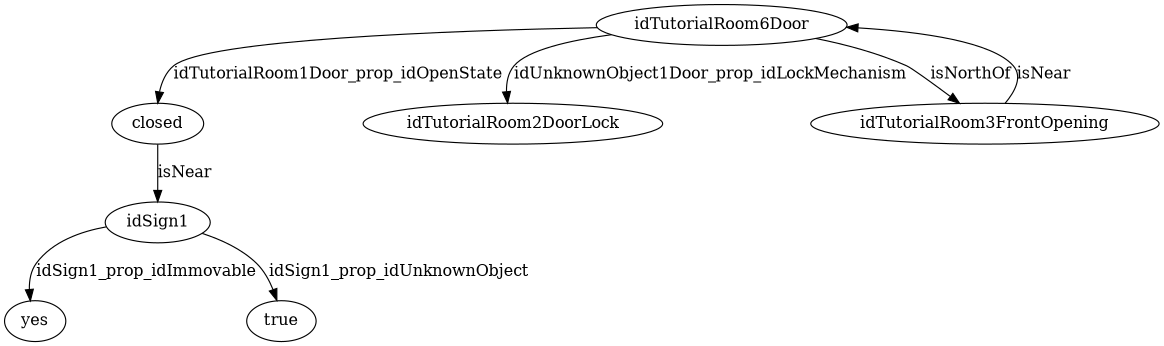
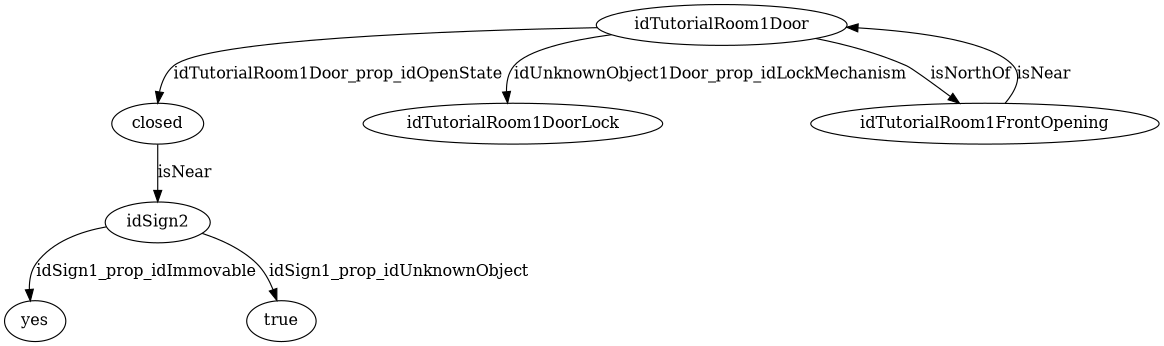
node "idTutorialRoom6Door": label "idTutorialRoom6Door" -> "idTutorialRoom1Door"
node "idTutorialRoom2DoorLock": label "idTutorialRoom2DoorLock" -> "idTutorialRoom1DoorLock"
node "idTutorialRoom3FrontOpening": label "idTutorialRoom3FrontOpening" -> "idTutorialRoom1FrontOpening"
node "idSign1": label "idSign1" -> "idSign2"
